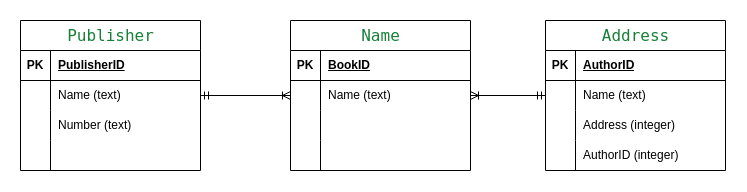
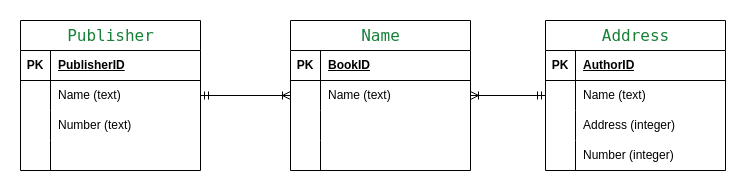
node "AuthorID (integer)": label "AuthorID (integer)" -> "Number (integer)"
